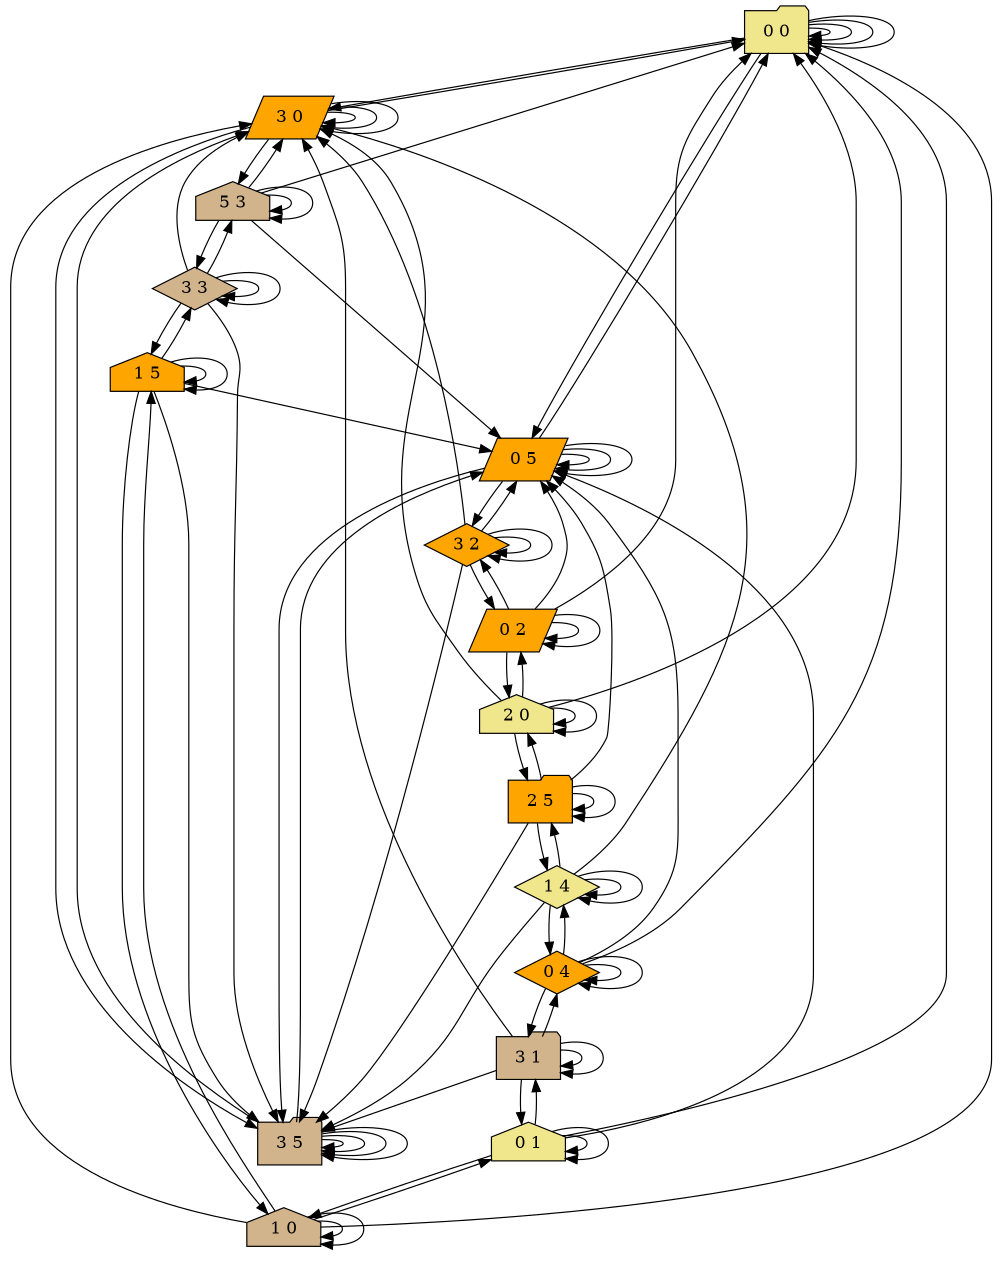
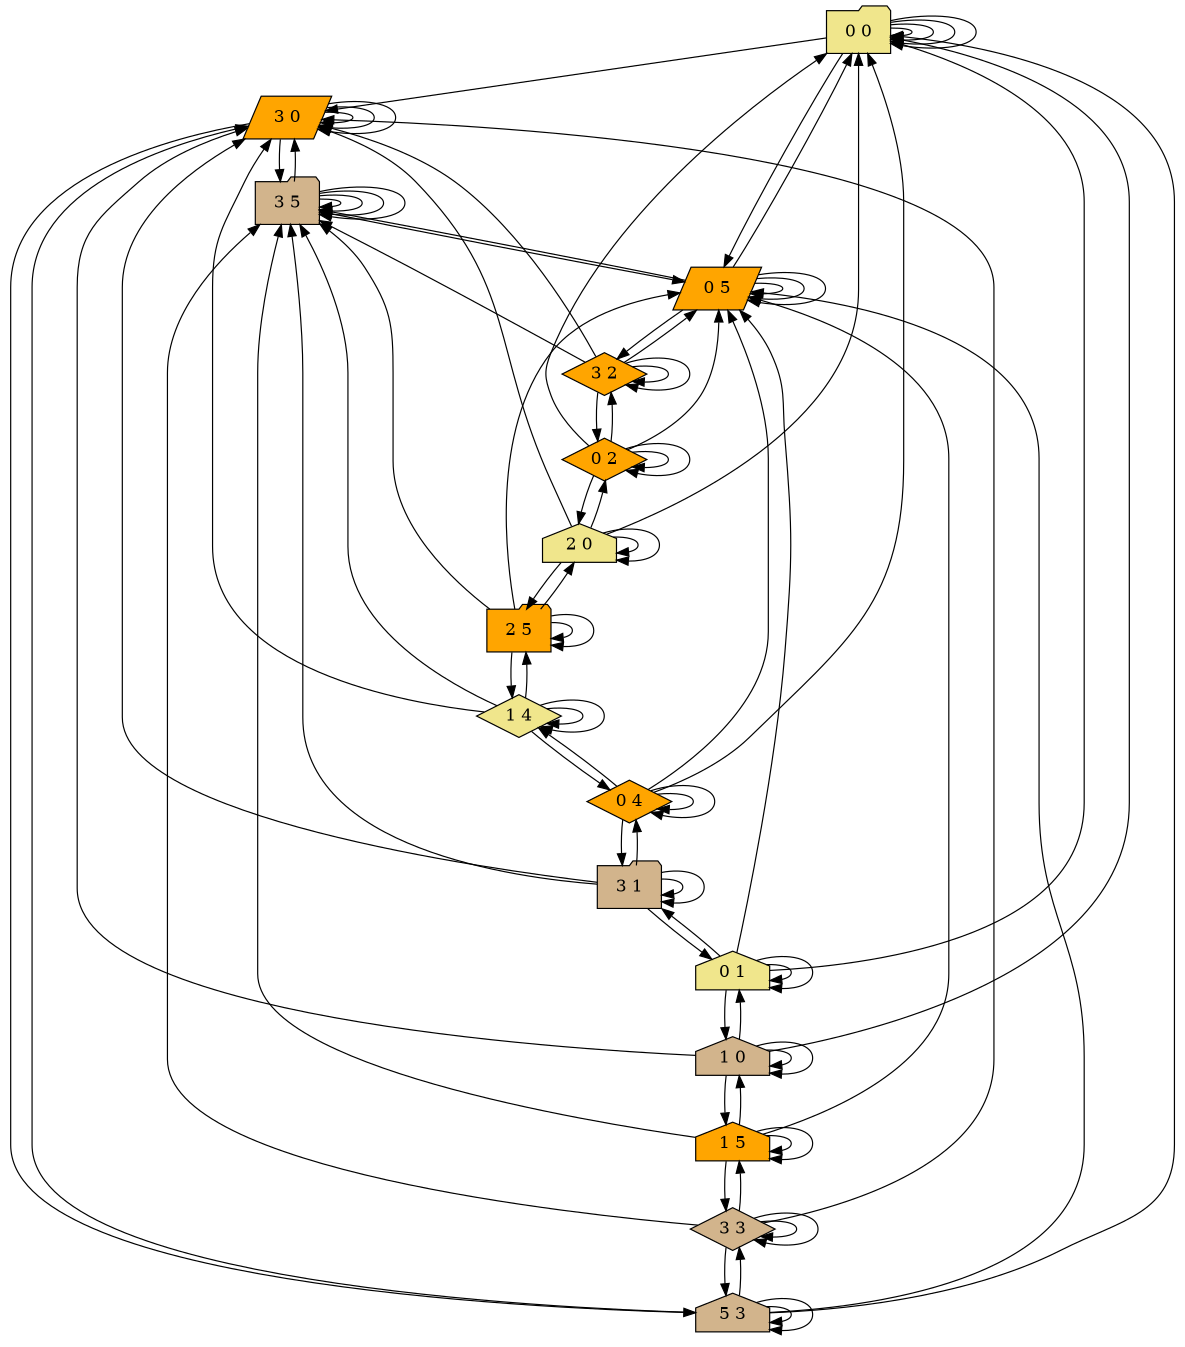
edge "3 0" -> "0 0": removed
node "0 2": shape parallelogram -> diamond
